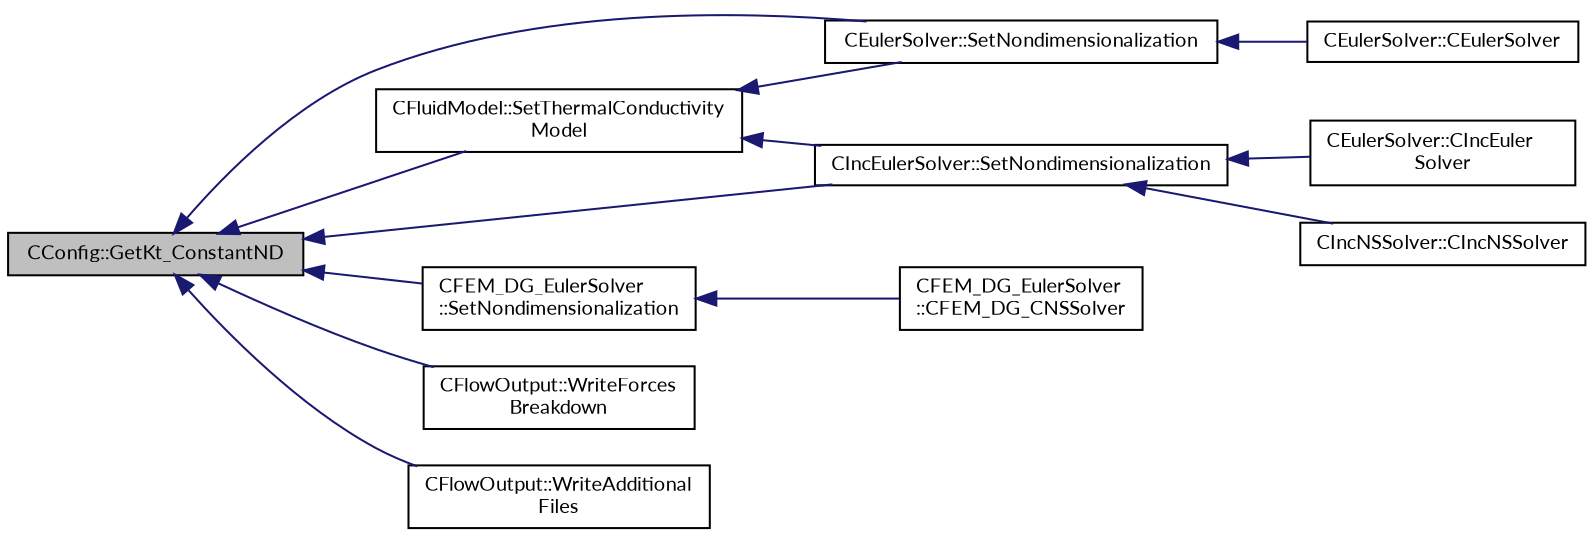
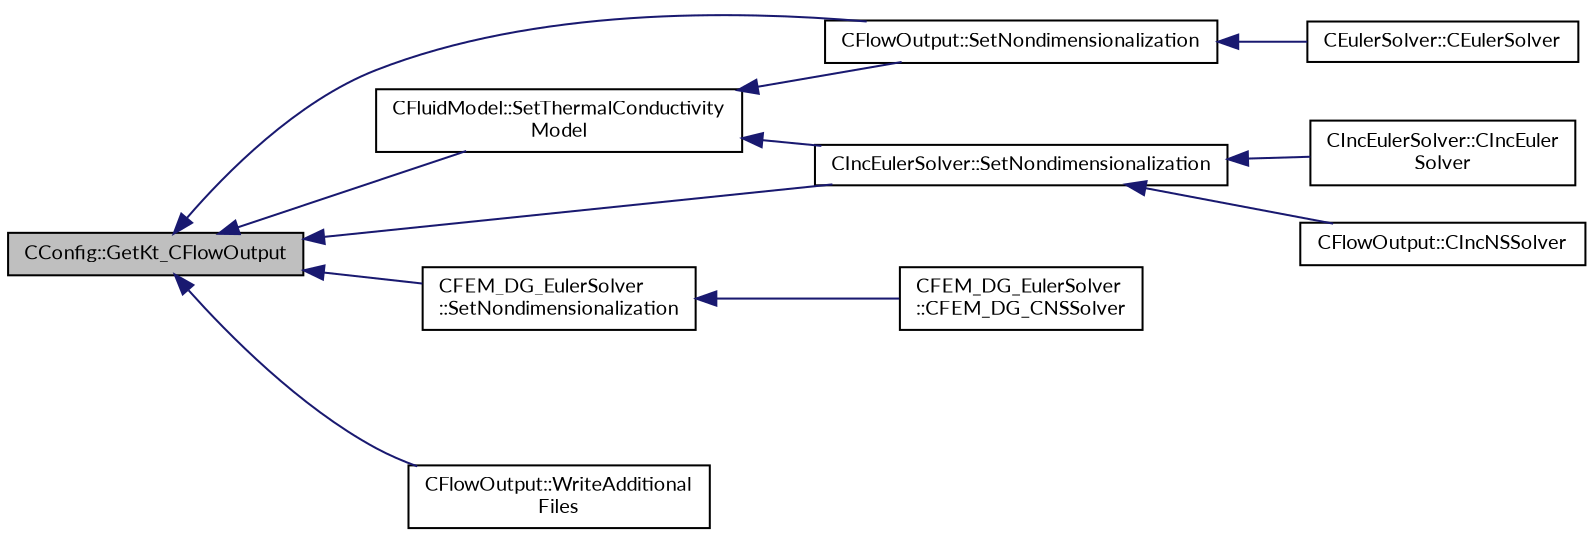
node "CEulerSolver::SetNondimensionalization": label "CEulerSolver::SetNondimensionalization" -> "CFlowOutput::SetNondimensionalization"
node "CEulerSolver::CIncEuler Solver": label "CEulerSolver::CIncEuler Solver" -> "CIncEulerSolver::CIncEuler Solver"
node "CIncNSSolver::CIncNSSolver": label "CIncNSSolver::CIncNSSolver" -> "CFlowOutput::CIncNSSolver"
node "CConfig::GetKt_ConstantND": label "CConfig::GetKt_ConstantND" -> "CConfig::GetKt_CFlowOutput"
node "CFlowOutput::WriteForces Breakdown": removed
